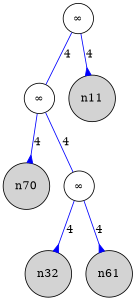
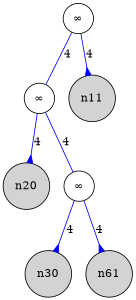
node "n70": label "n70" -> "n20"
node "n32": label "n32" -> "n30"
